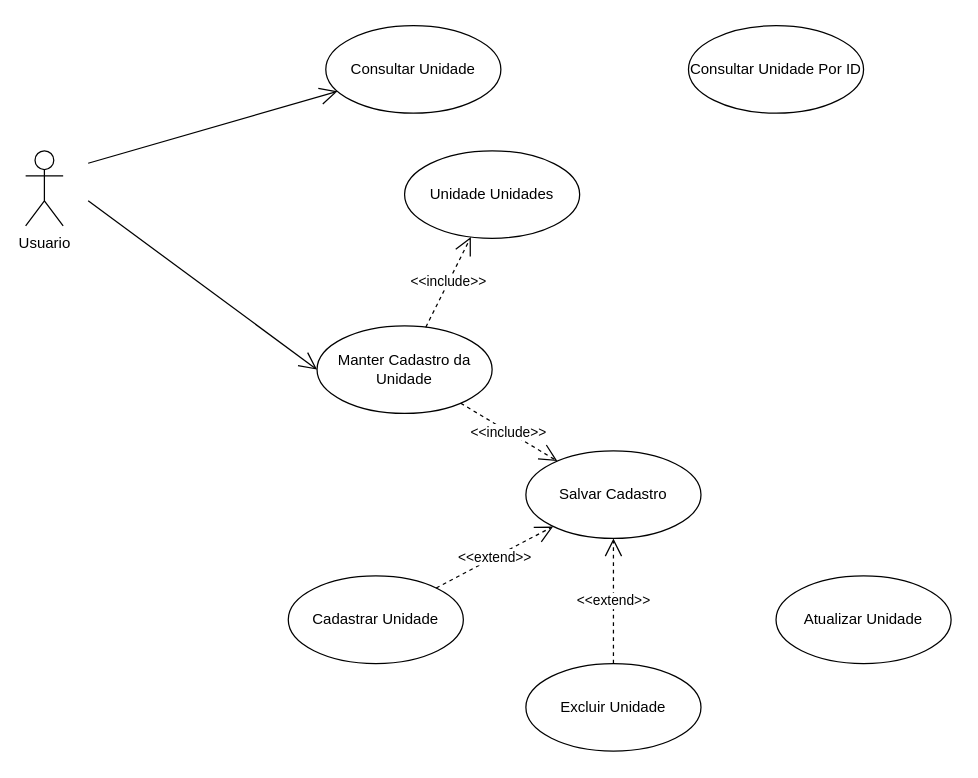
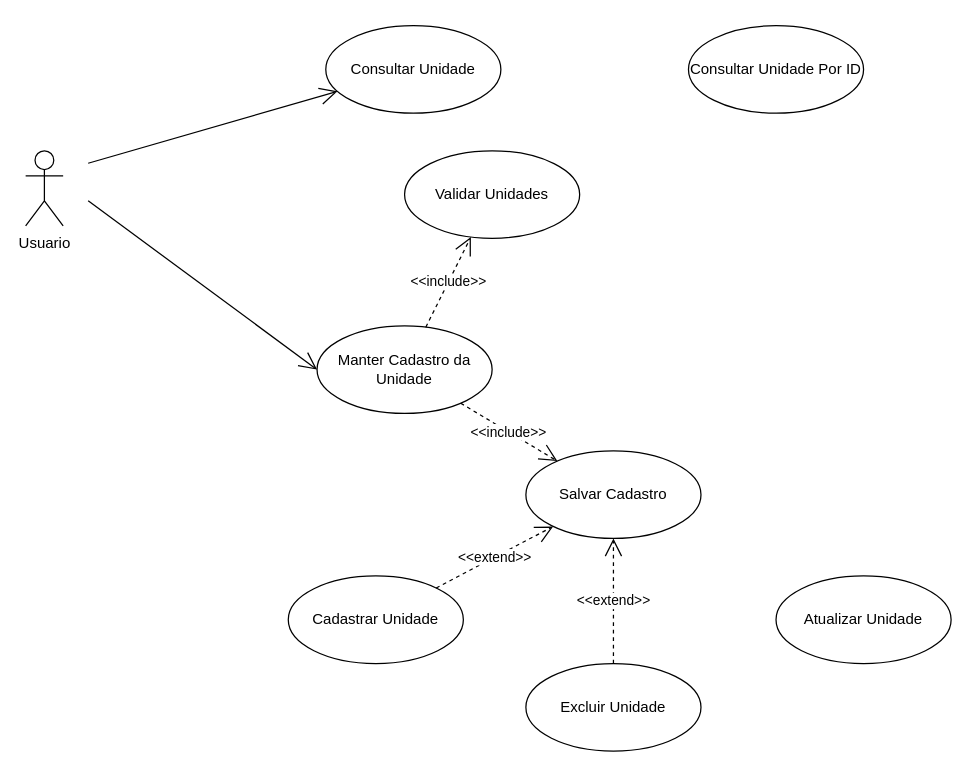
node "Unidade Unidades": label "Unidade Unidades" -> "Validar Unidades"
